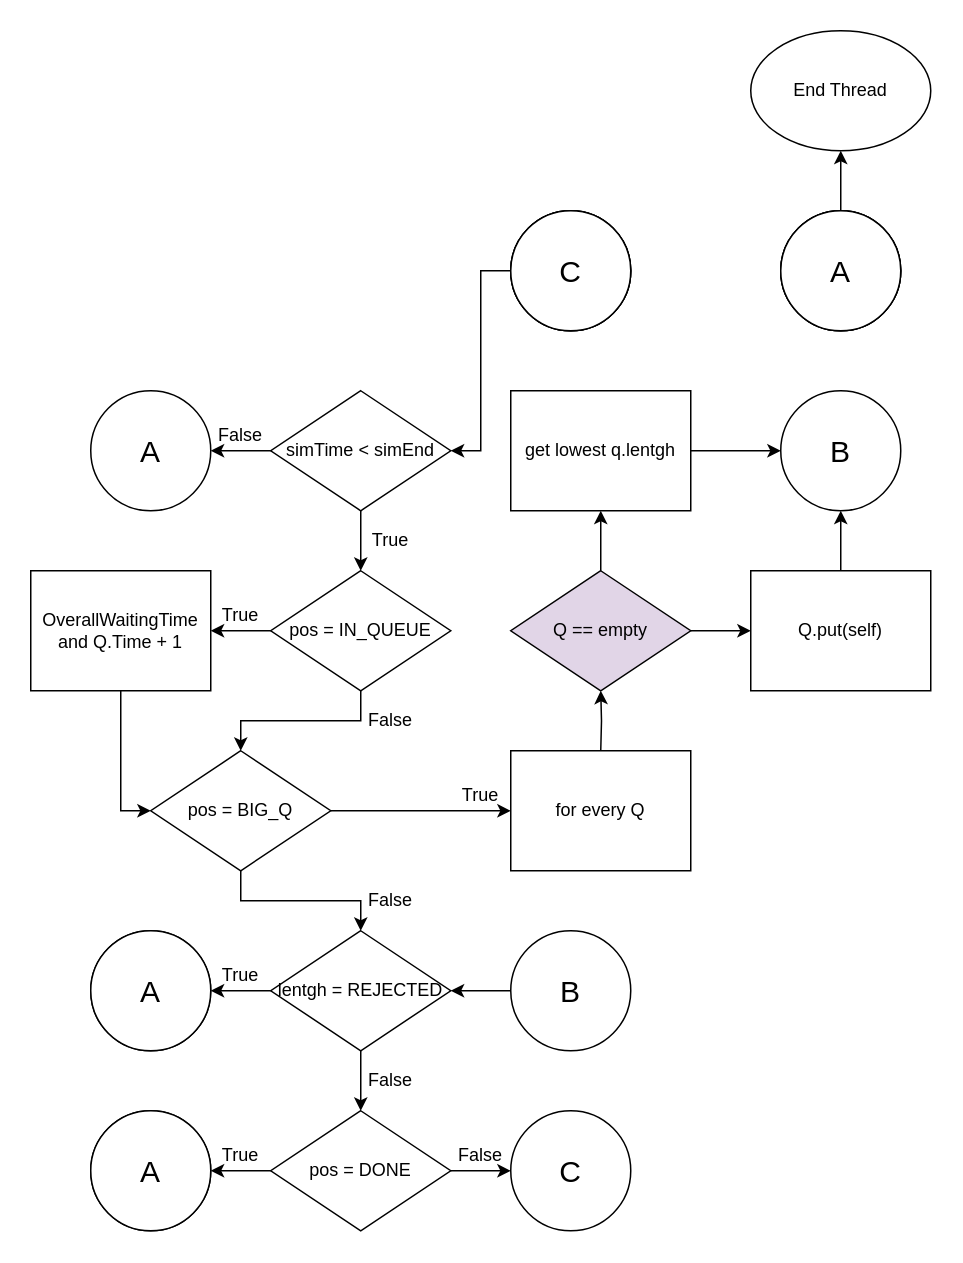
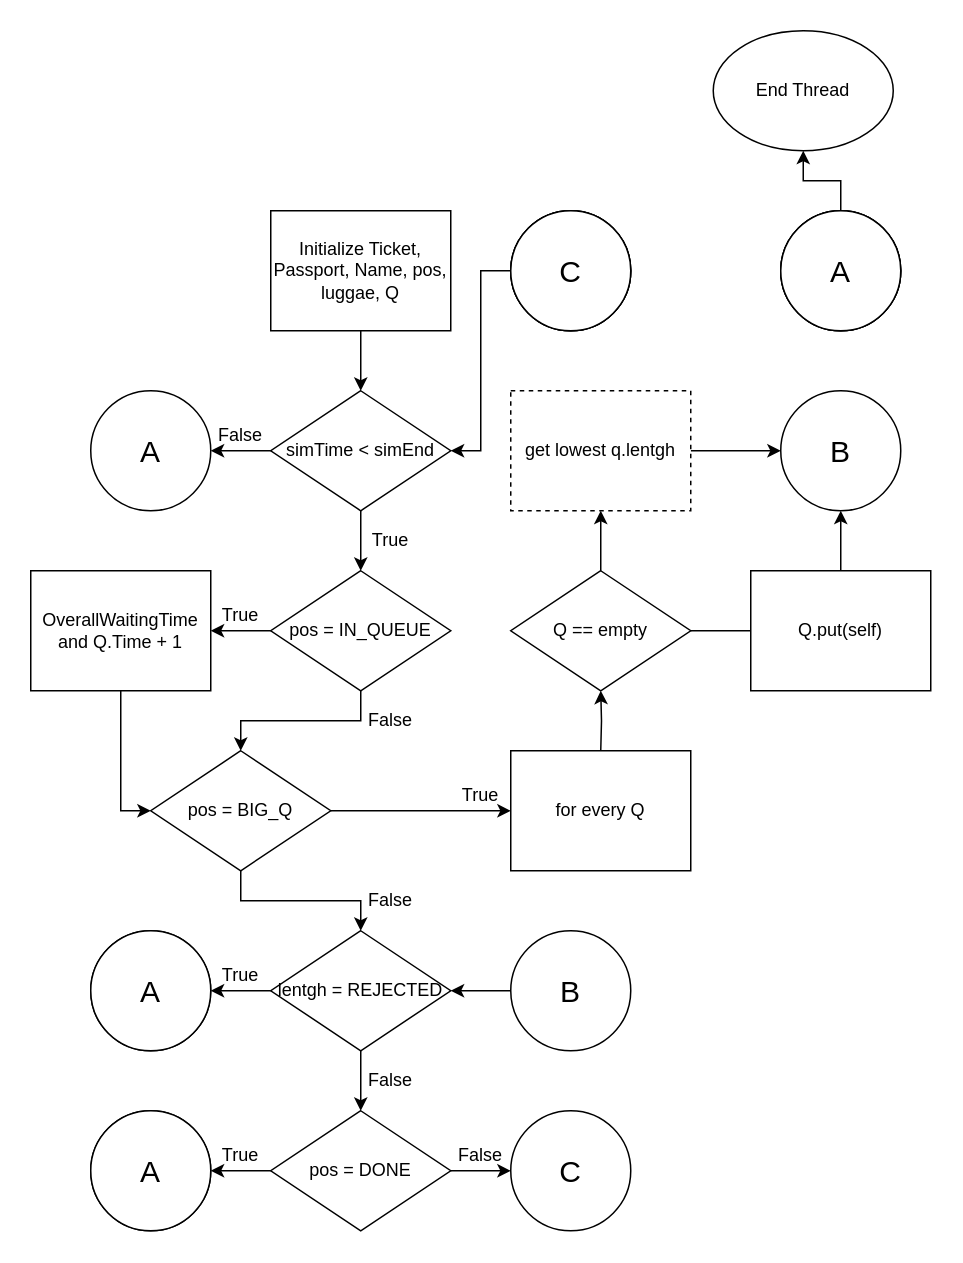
node "End Thread": moved (841, 91) -> (803, 91)
node "Initialize Ticket, Passport, Name, pos, luggae, Q": added
edge "Initialize Ticket, Passport, Name, pos, luggae, Q" -> "simTime < simEnd": added
node "get lowest q.lentgh": style solid -> dashed
node "Q == empty": fillcolor #e1d5e7 -> #ffffff
edge "Q == empty" -> "Q.put(self)": arrowhead classic -> none
